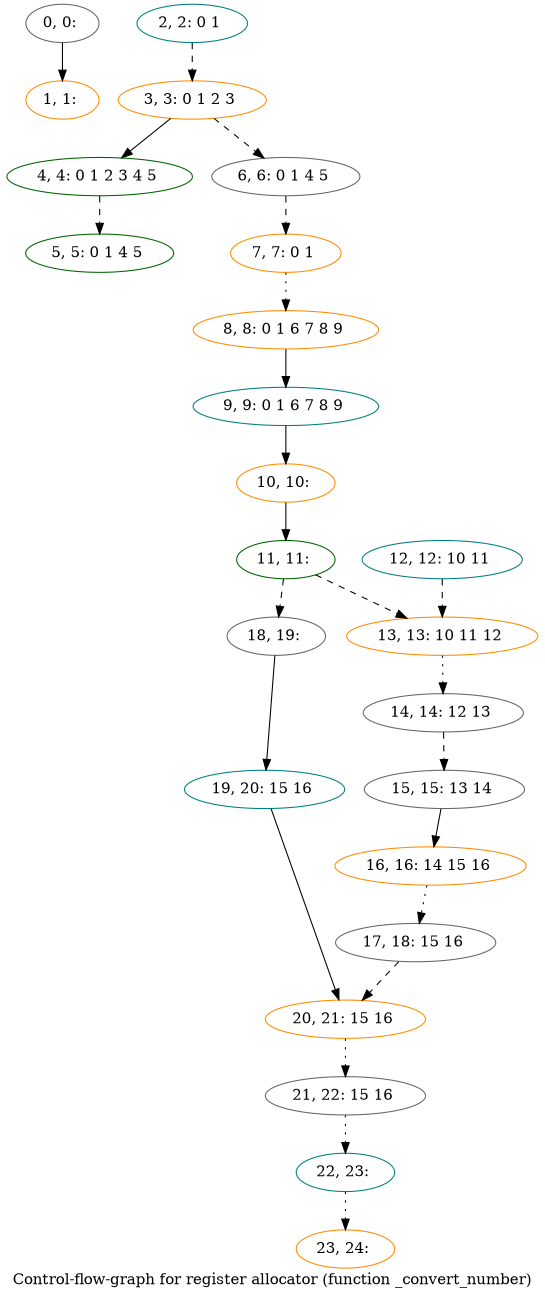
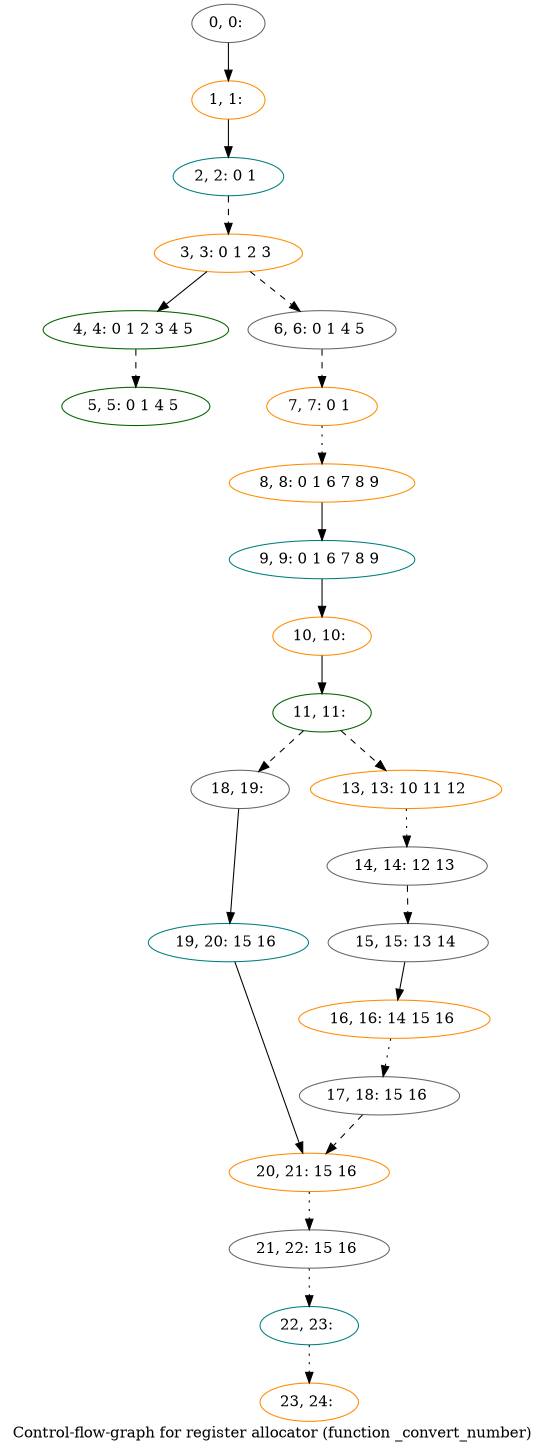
edge "1, 1:" -> "2, 2: 0 1": added
node "12, 12: 10 11": removed
